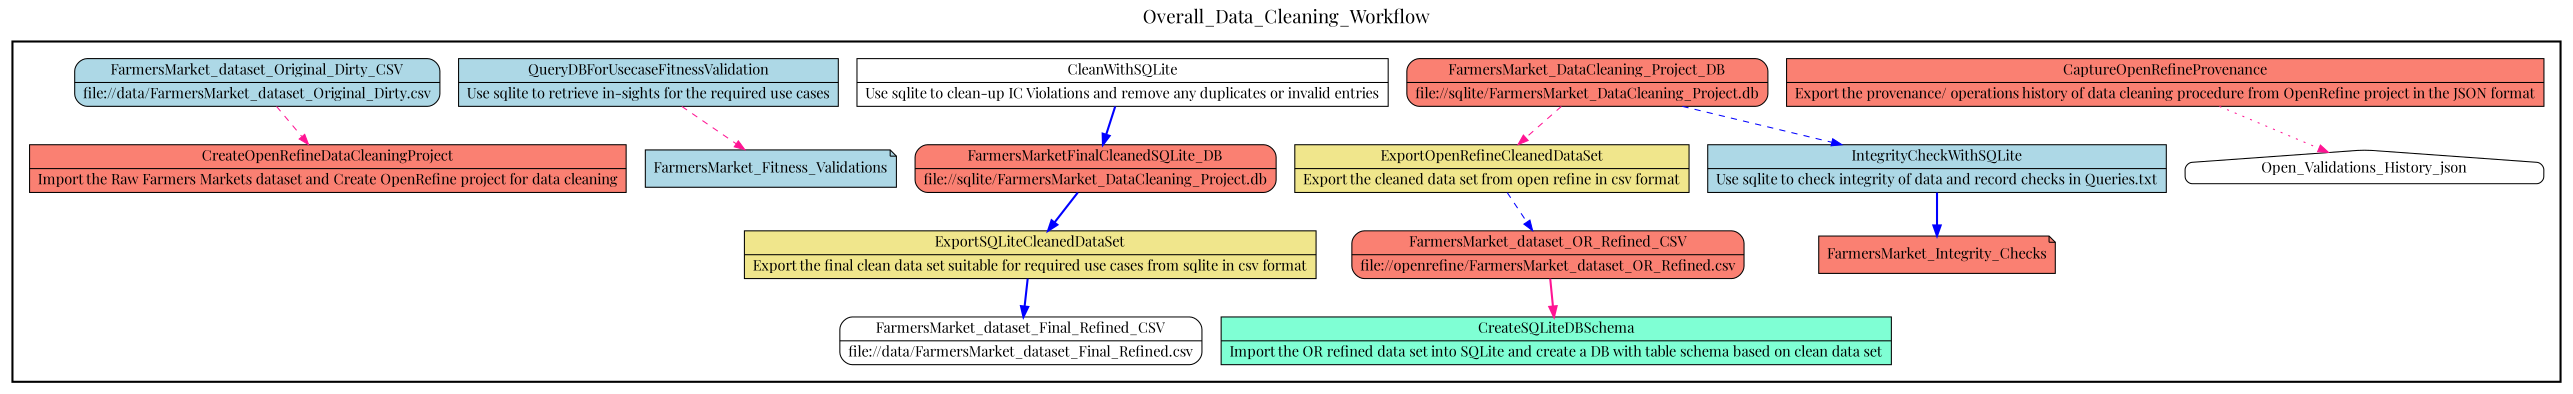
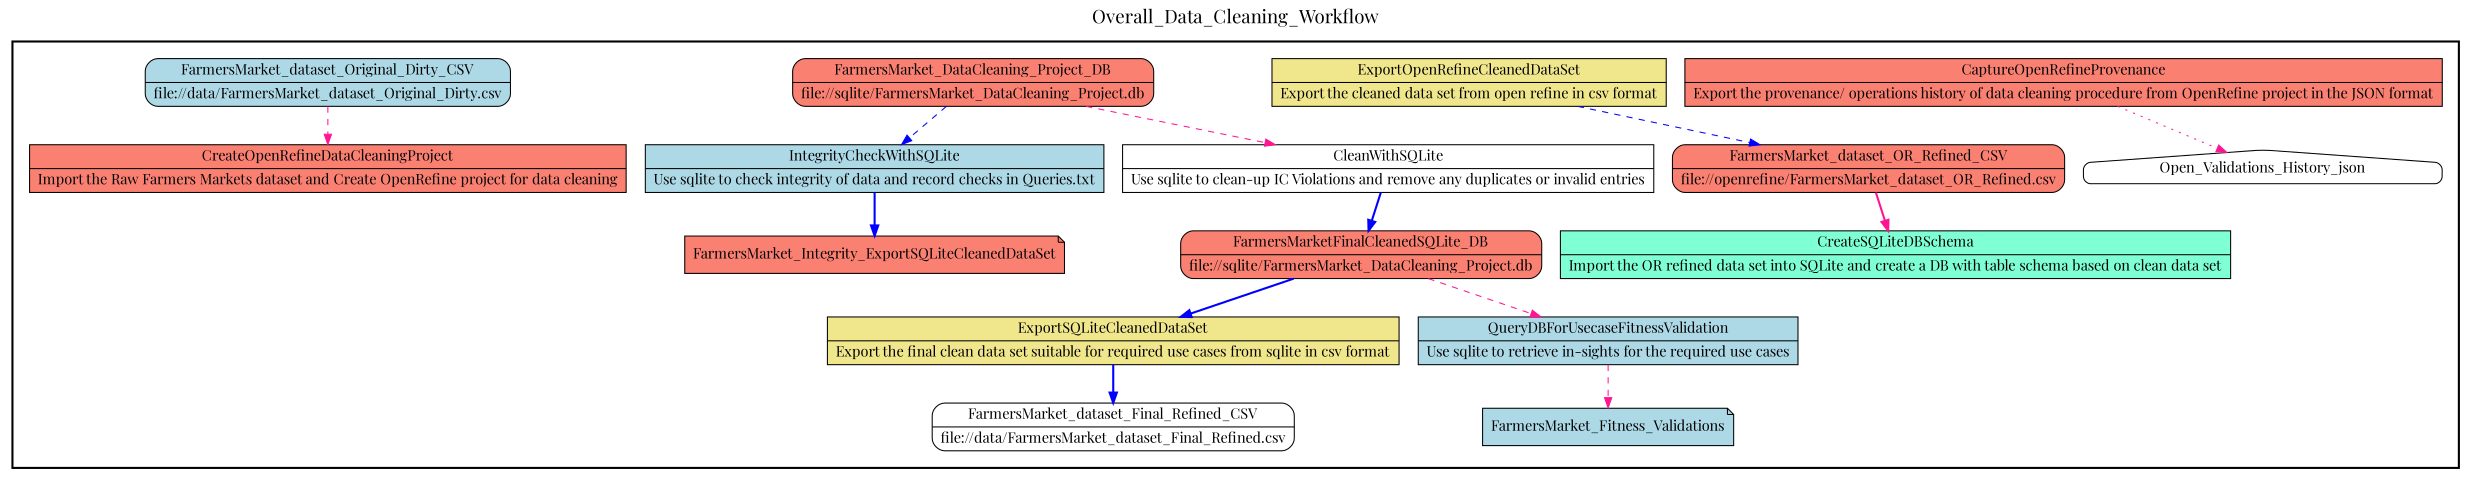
edge "FarmersMarket_DataCleaning_Project_DB" -> "ExportOpenRefineCleanedDataSet": now "FarmersMarket_DataCleaning_Project_DB" -> "CleanWithSQLite"
node "FarmersMarket_Integrity_Checks": label "FarmersMarket_Integrity_Checks" -> "FarmersMarket_Integrity_ExportSQLiteCleanedDataSet"
edge "FarmersMarketFinalCleanedSQLite_DB" -> "QueryDBForUsecaseFitnessValidation": added
